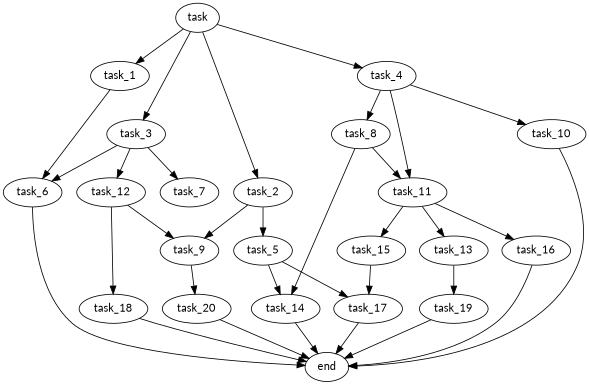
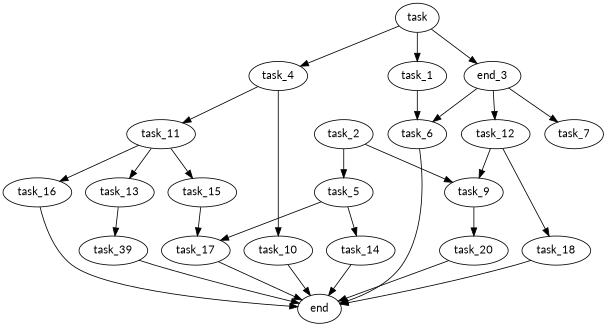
edge "task" -> "task_2": removed
node "task_3": label "task_3" -> "end_3"
node "task_8": removed
node "task_19": label "task_19" -> "task_39"
